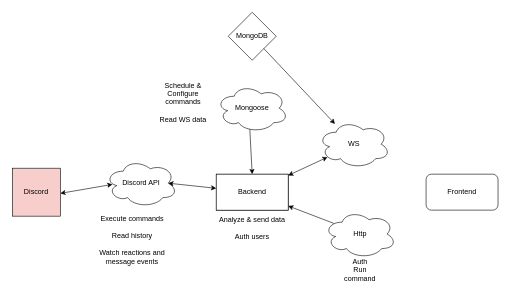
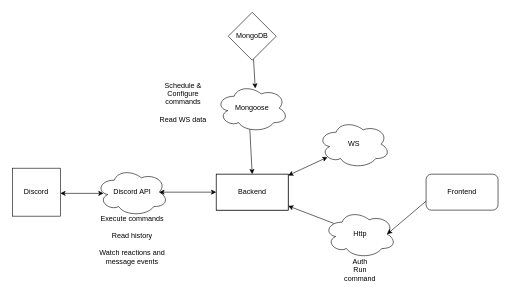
edge "MongoDB" -> "WS": now "MongoDB" -> "Mongoose"
node "Discord API": moved (141, 183) -> (132, 192)
node "Discord": fillcolor #f8cecc -> #ffffff
edge "Frontend" -> "Http": added
node "Analyze & send data Auth users": removed
